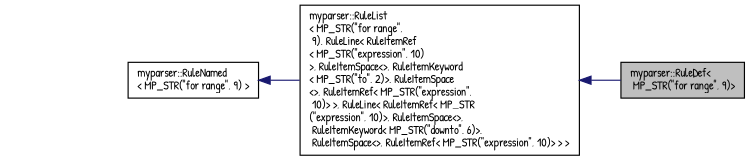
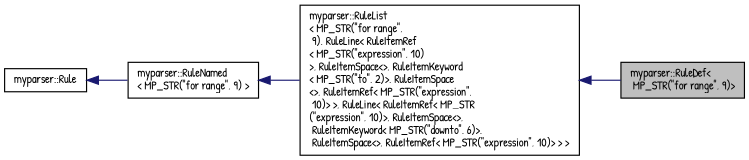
node "myparser::Rule": added
